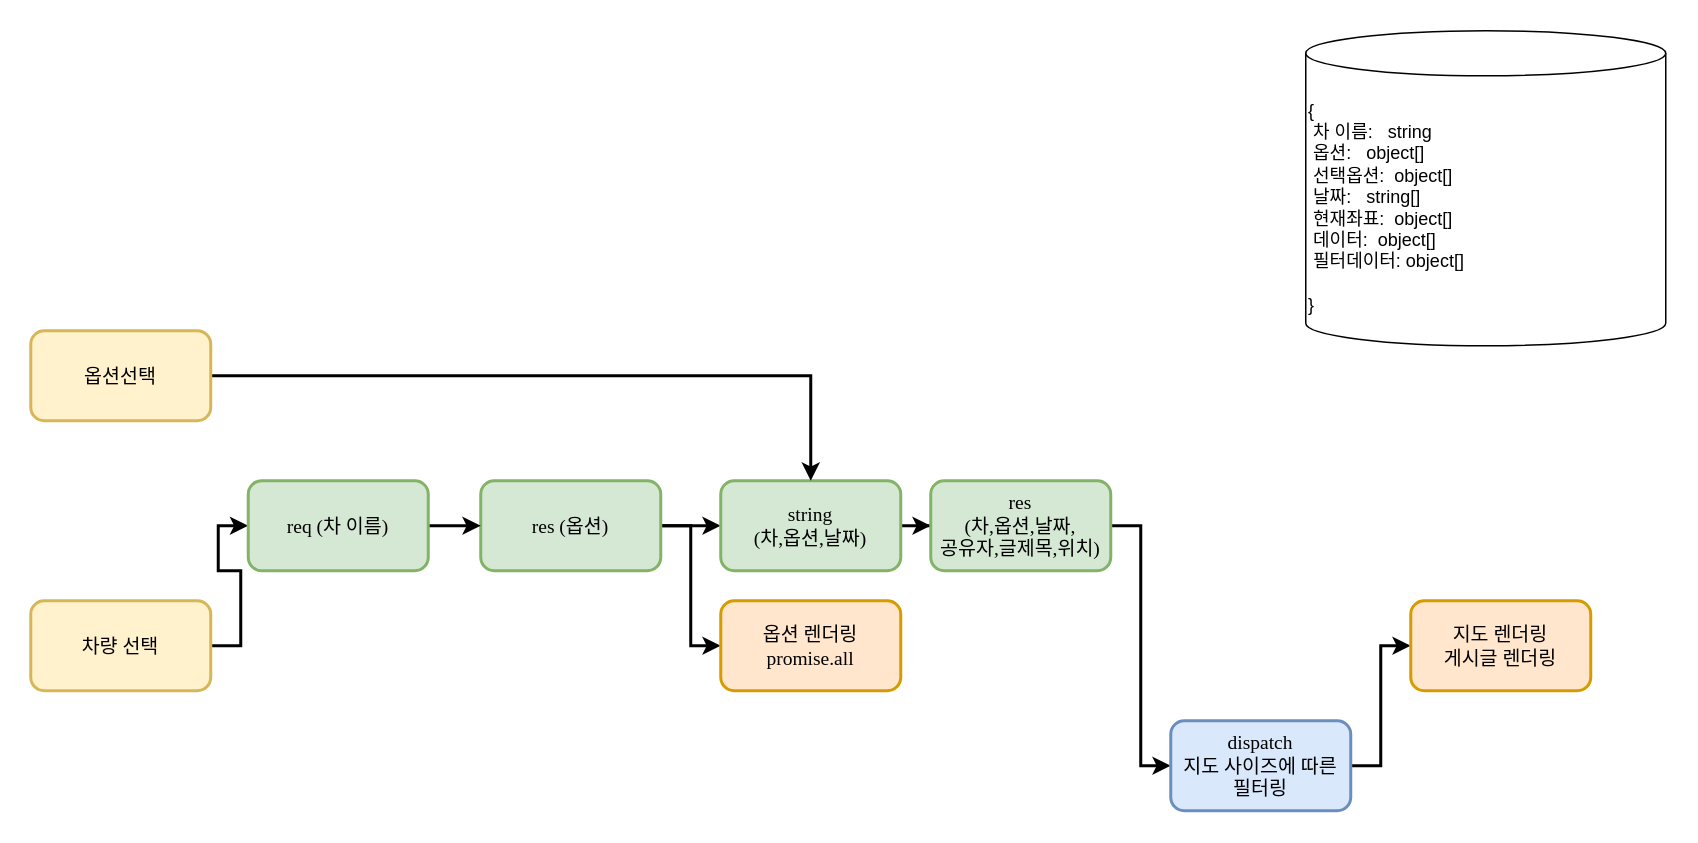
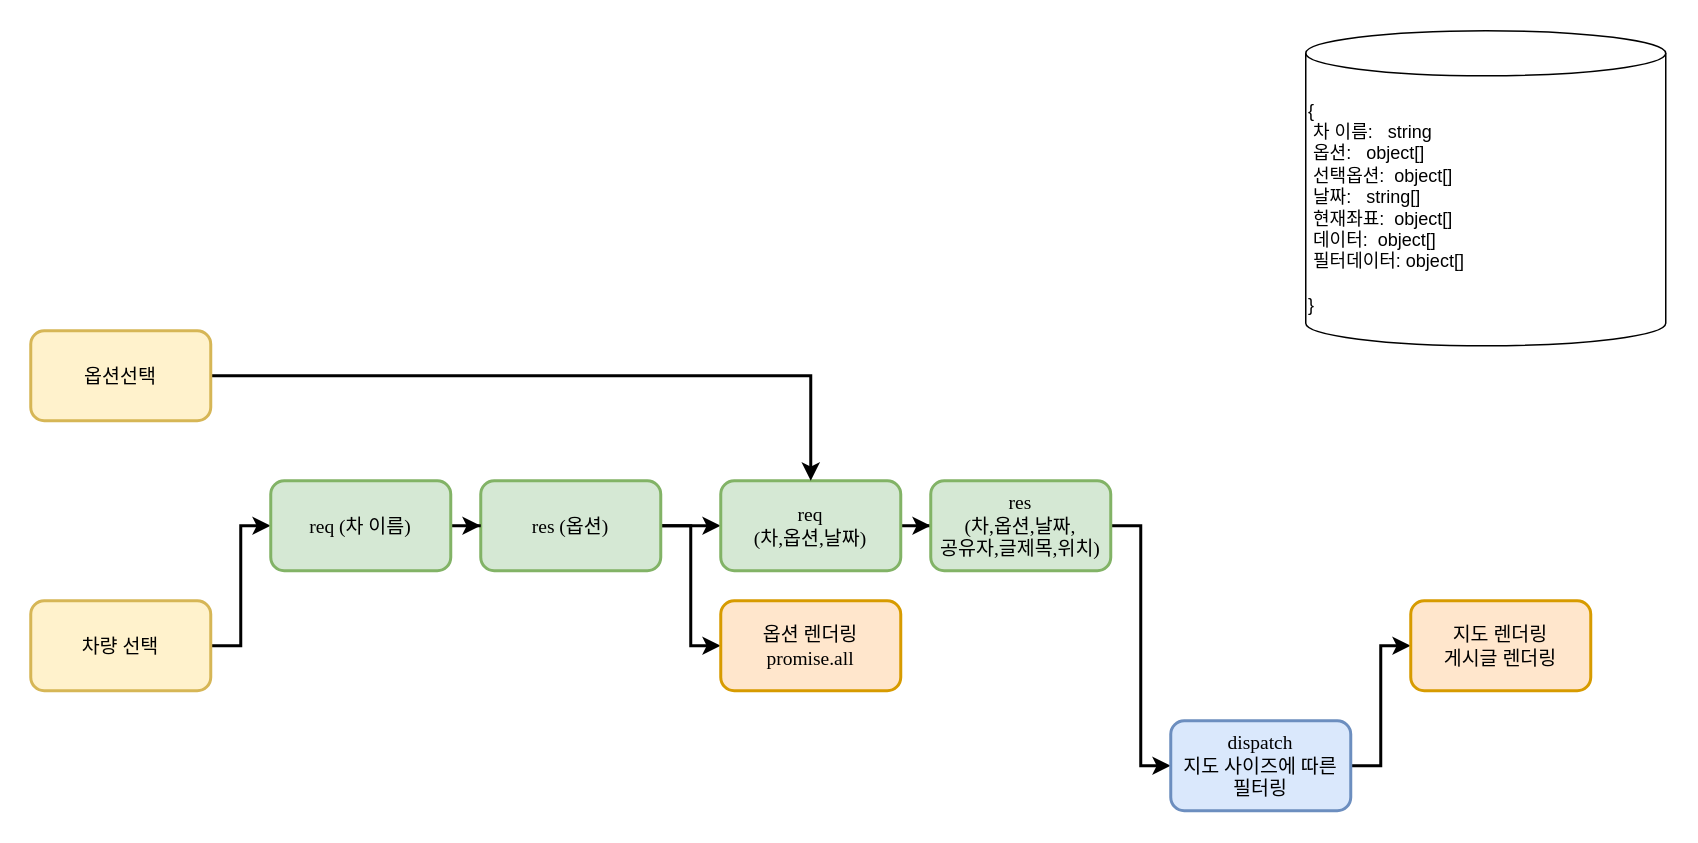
node "req (차 이름)": moved (338, 526) -> (361, 526)
node "string (차,옵션,날짜)": label "string (차,옵션,날짜)" -> "req (차,옵션,날짜)"
